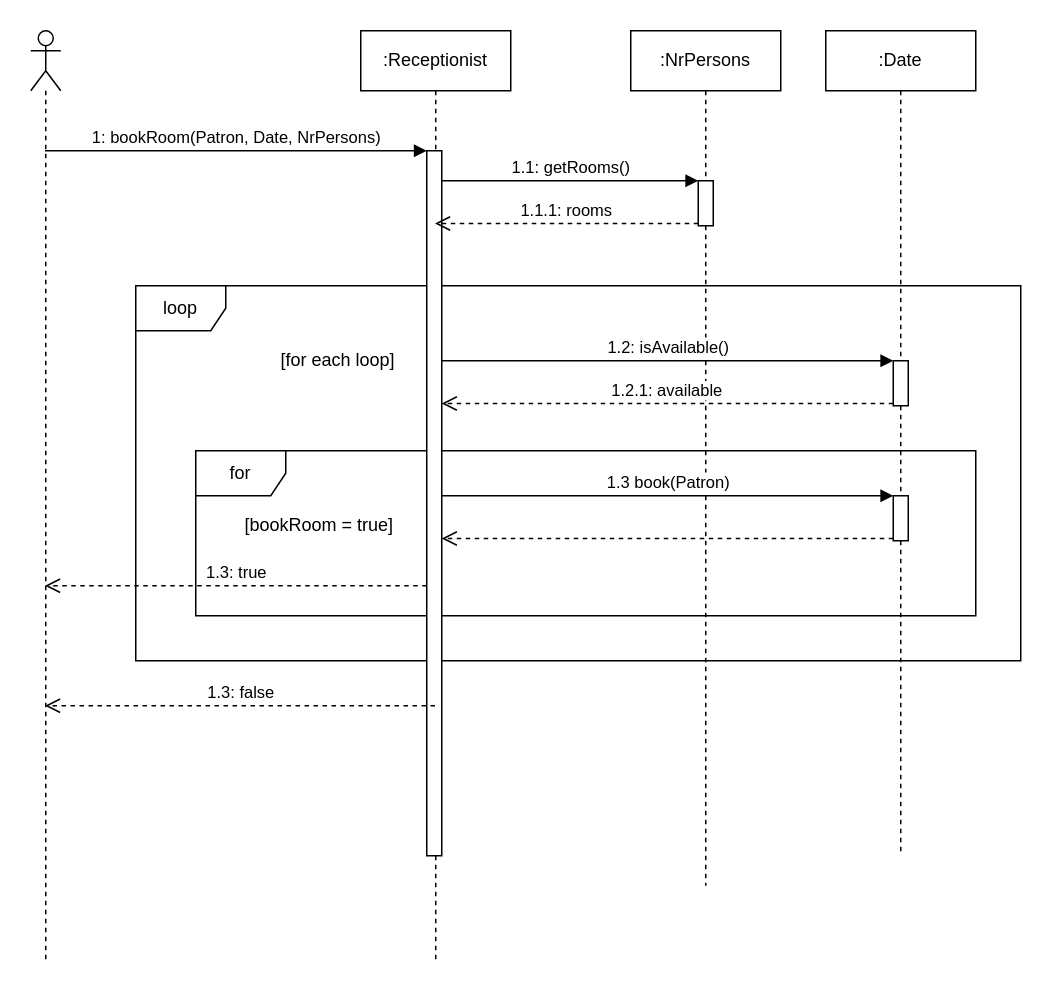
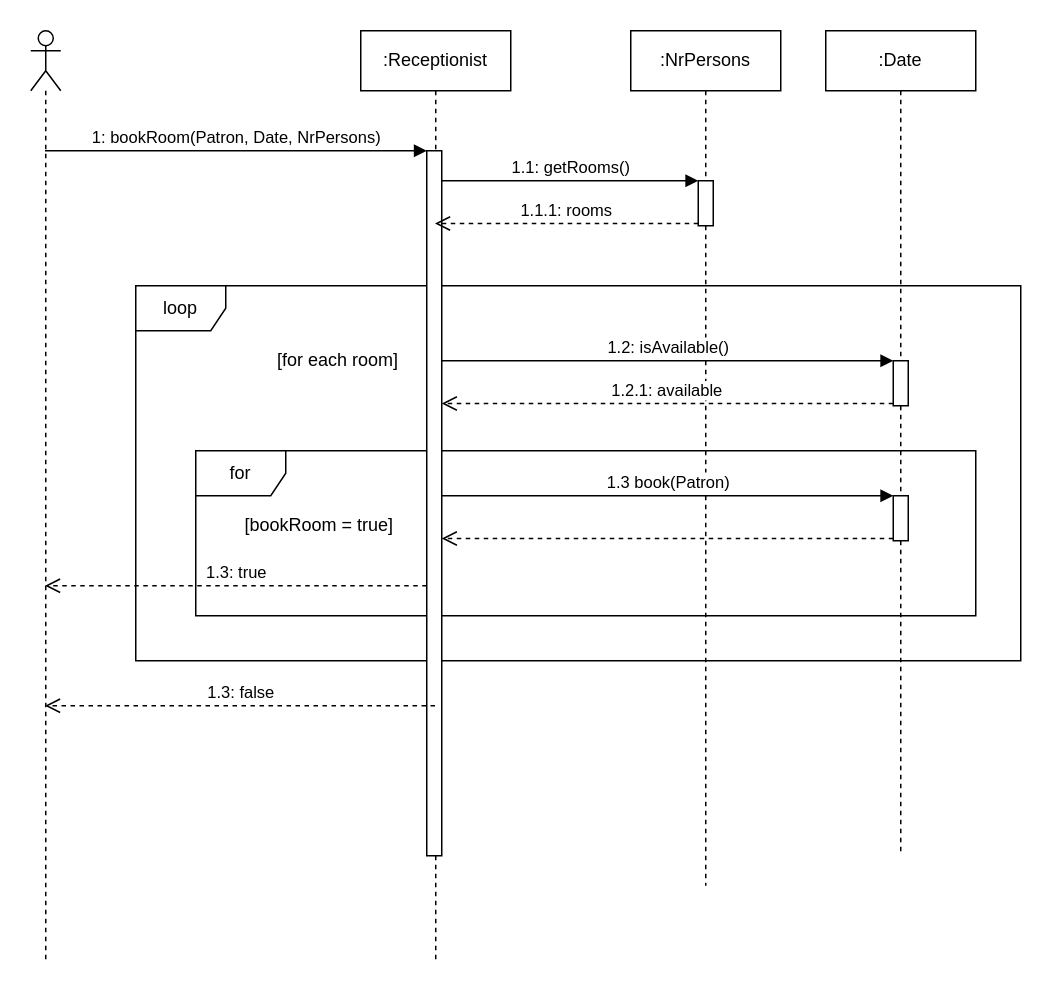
node "[for each loop]": label "[for each loop]" -> "[for each room]"
